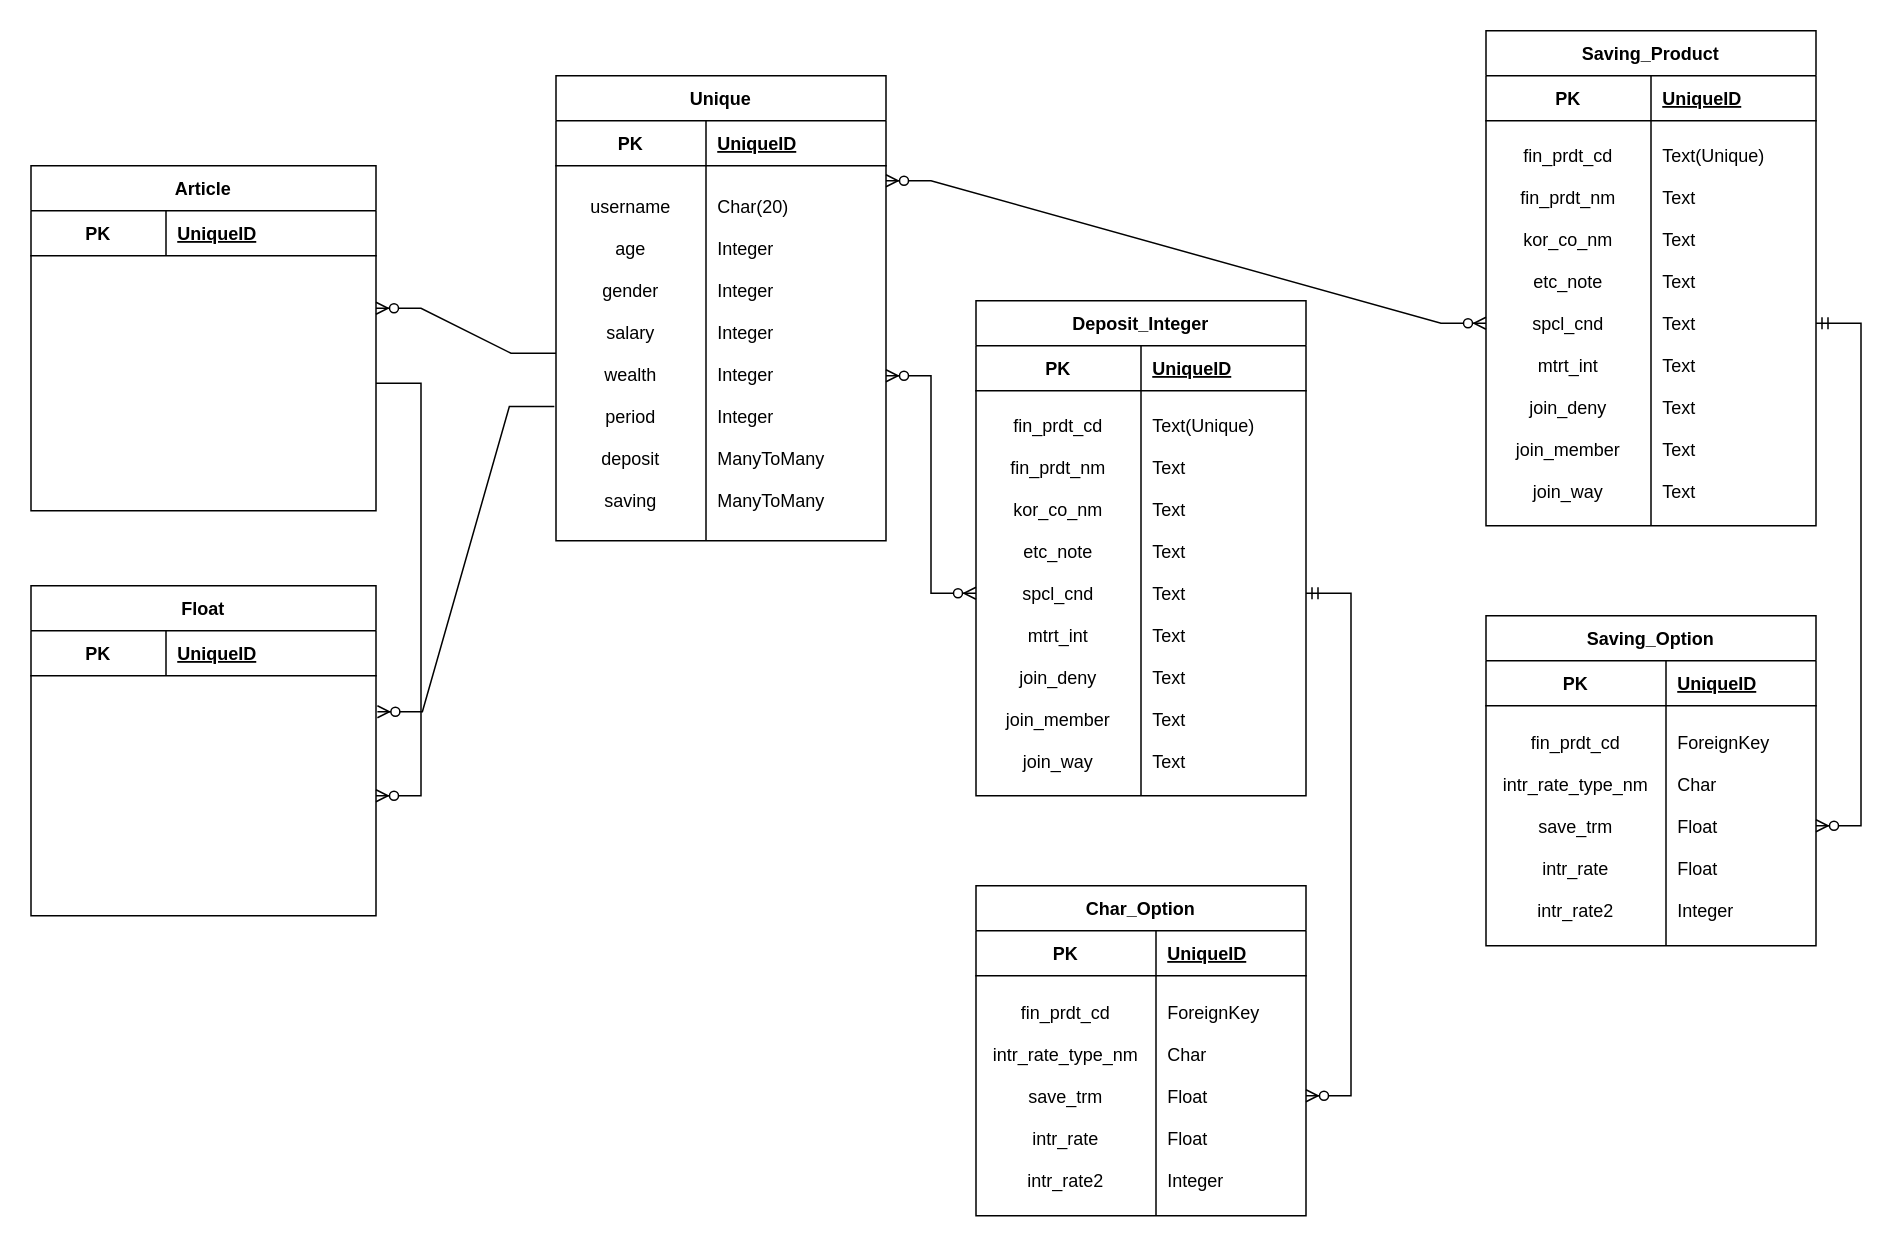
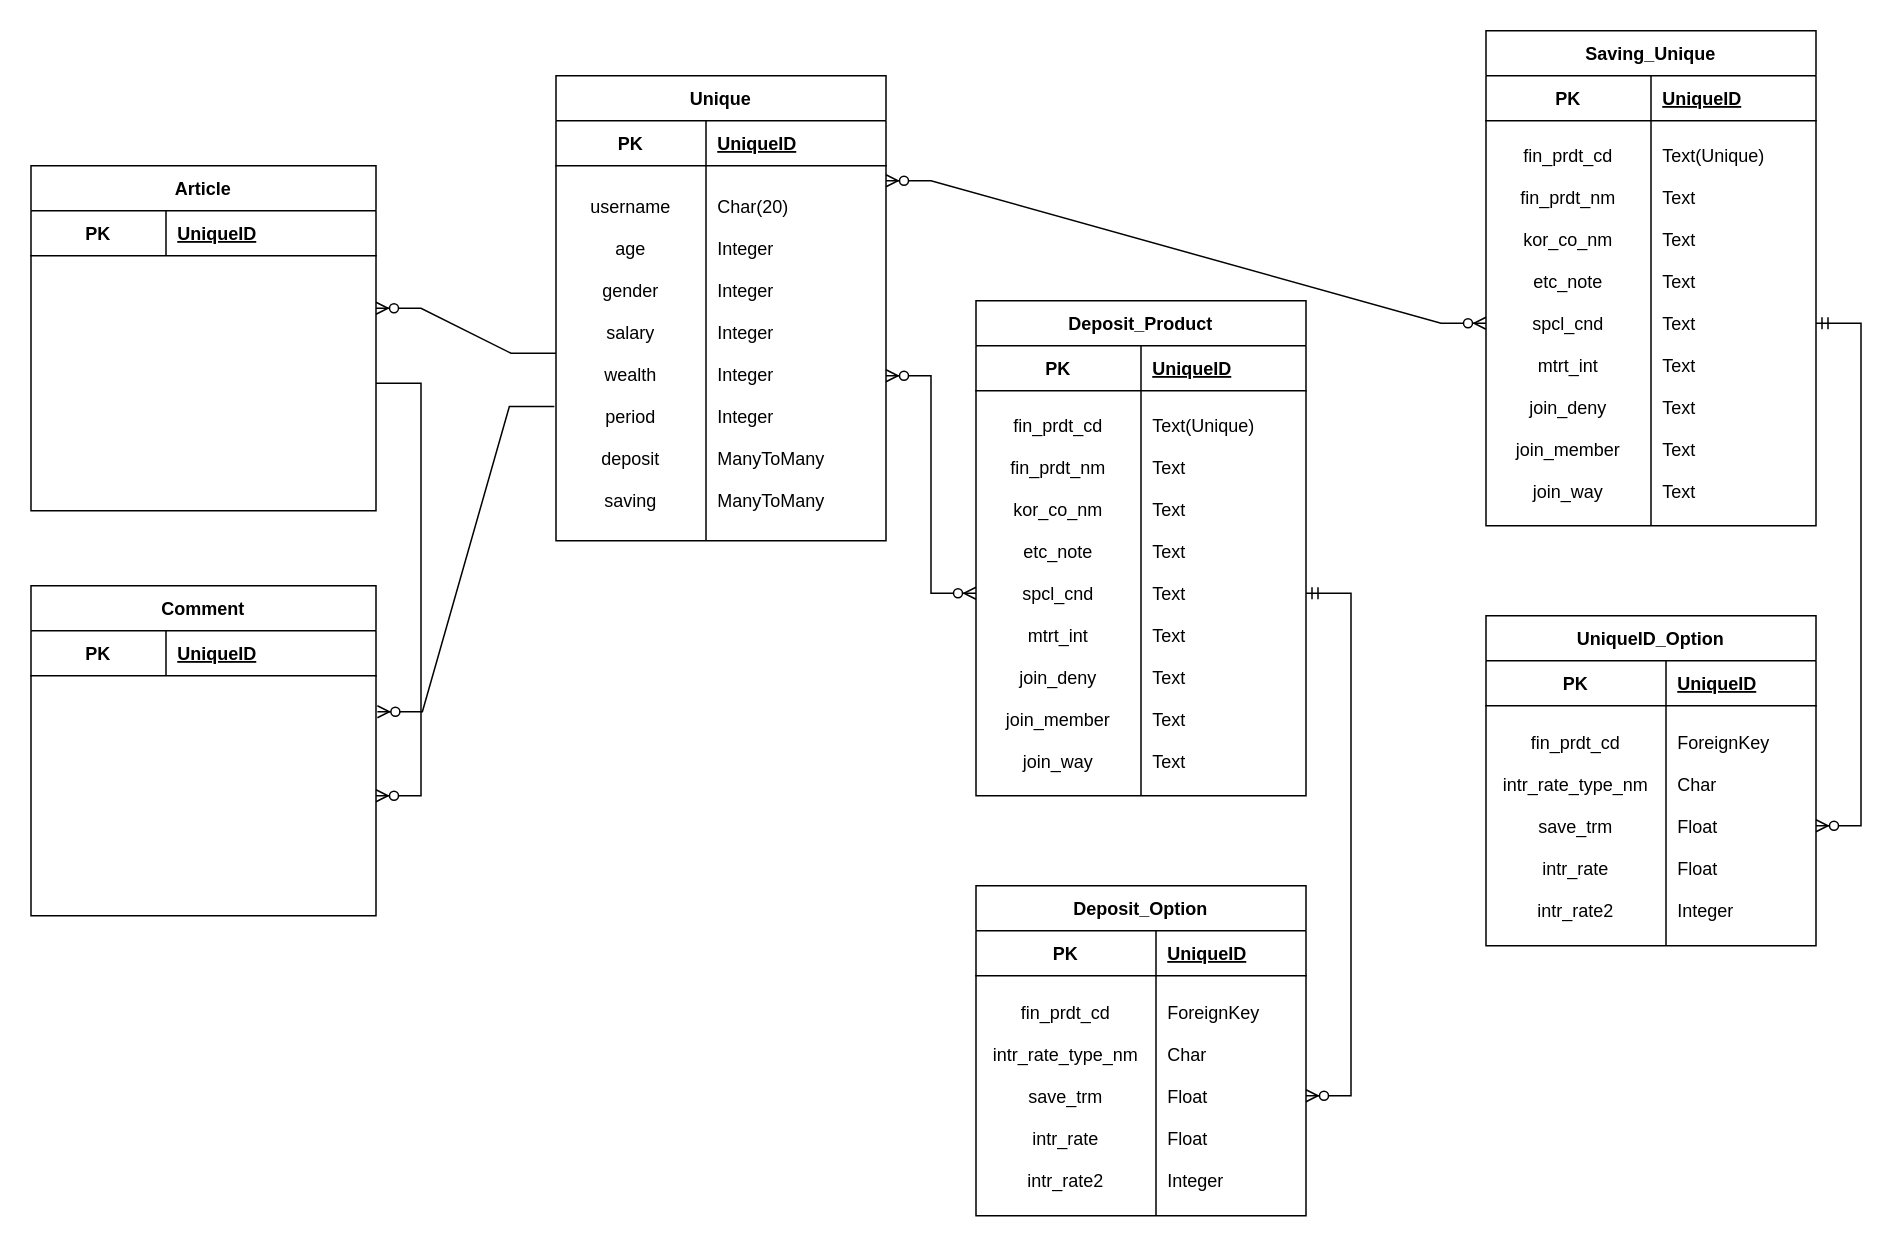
node "Saving_Product": label "Saving_Product" -> "Saving_Unique"
node "Deposit_Integer": label "Deposit_Integer" -> "Deposit_Product"
node "Float": label "Float" -> "Comment"
node "Saving_Option": label "Saving_Option" -> "UniqueID_Option"
node "Char_Option": label "Char_Option" -> "Deposit_Option"
